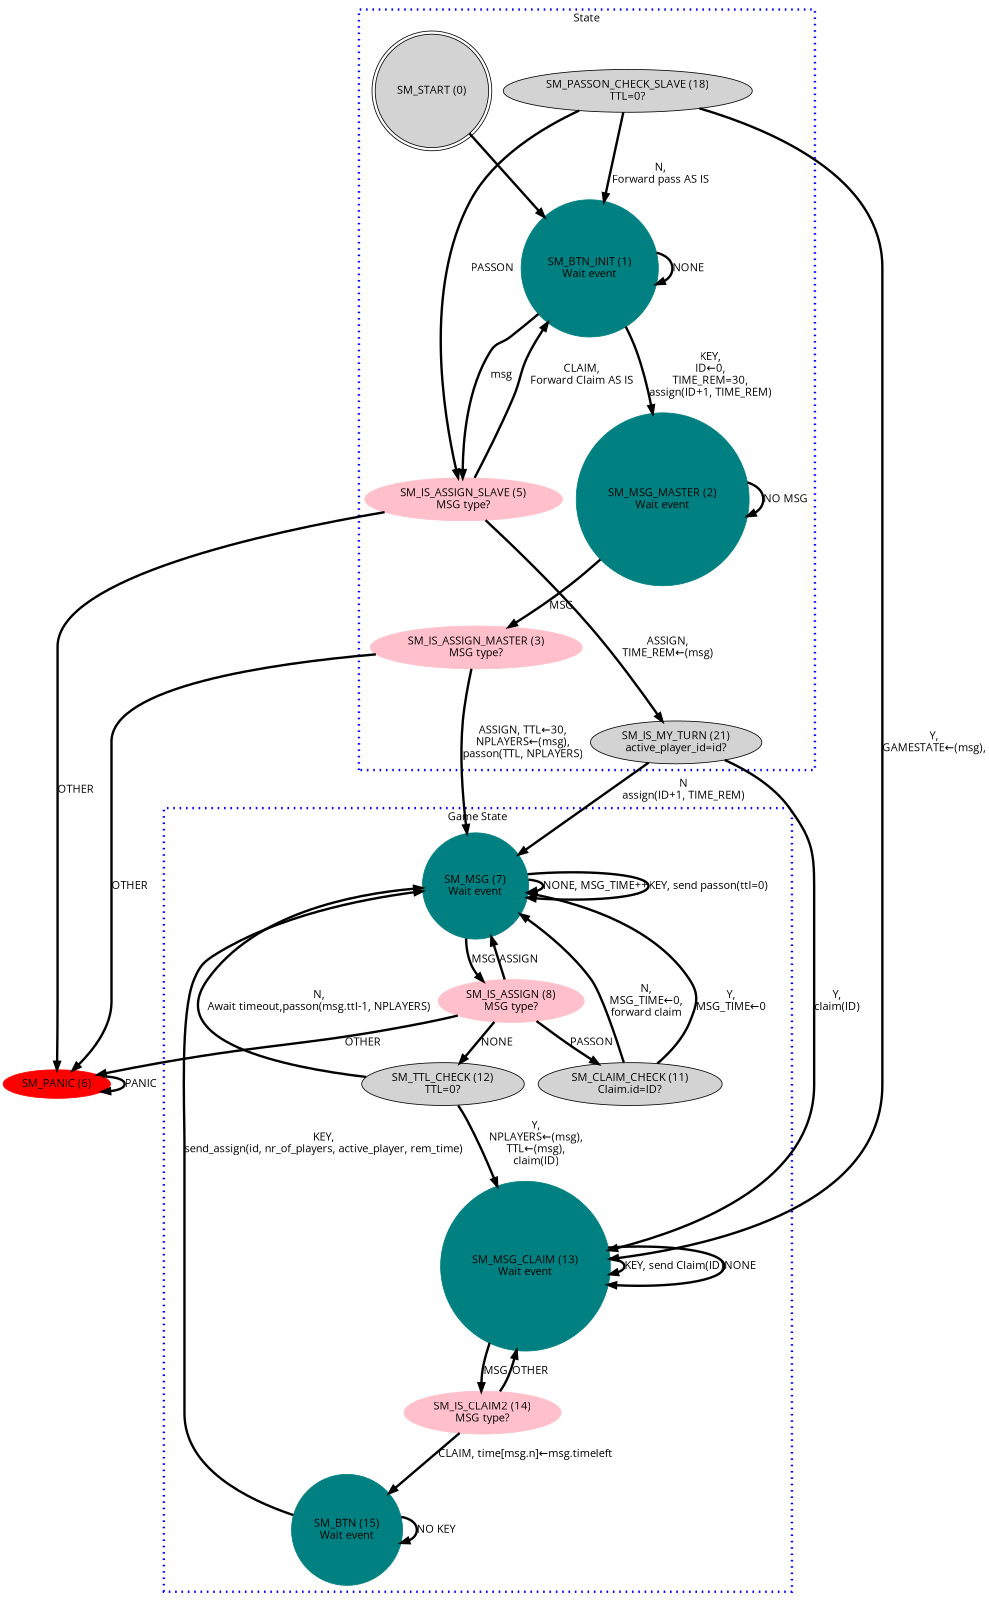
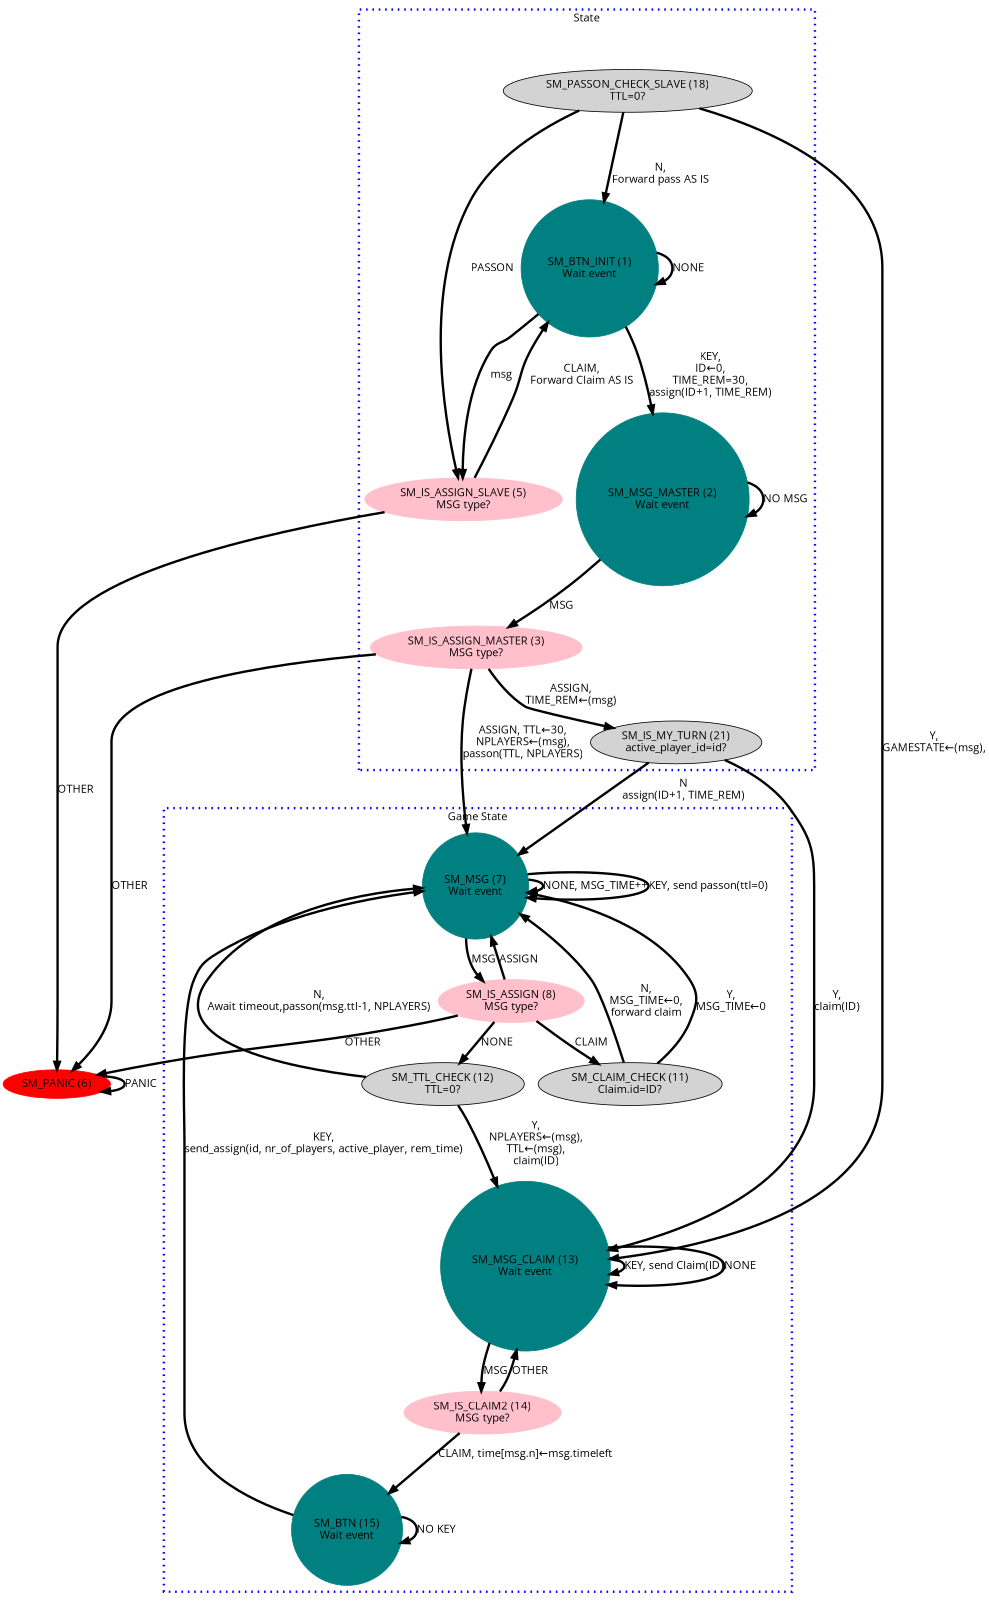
node "SM_START (0)": removed
edge "SM_IS_ASSIGN_SLAVE (5) MSG type?" -> "SM_IS_MY_TURN (21) active_player_id=id?": now "SM_IS_ASSIGN_MASTER (3) MSG type?" -> "SM_IS_MY_TURN (21) active_player_id=id?"
edge "SM_IS_ASSIGN (8) MSG type?" -> "SM_CLAIM_CHECK (11) Claim.id=ID?": label "PASSON" -> "CLAIM"
